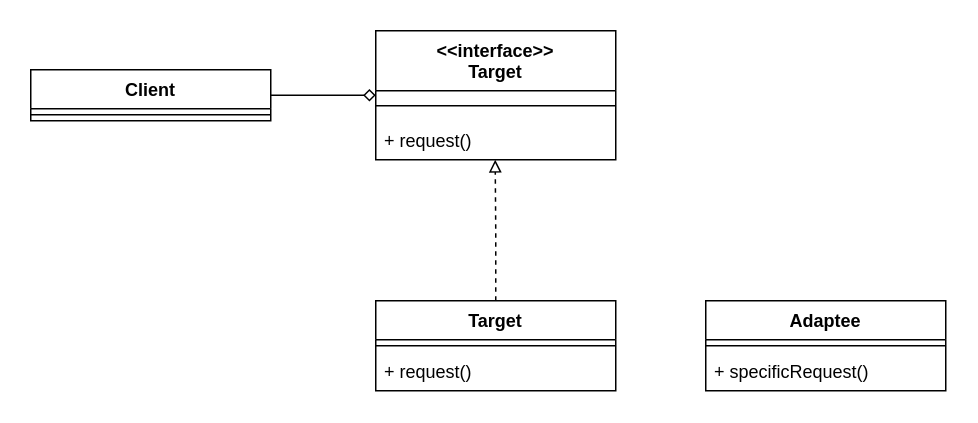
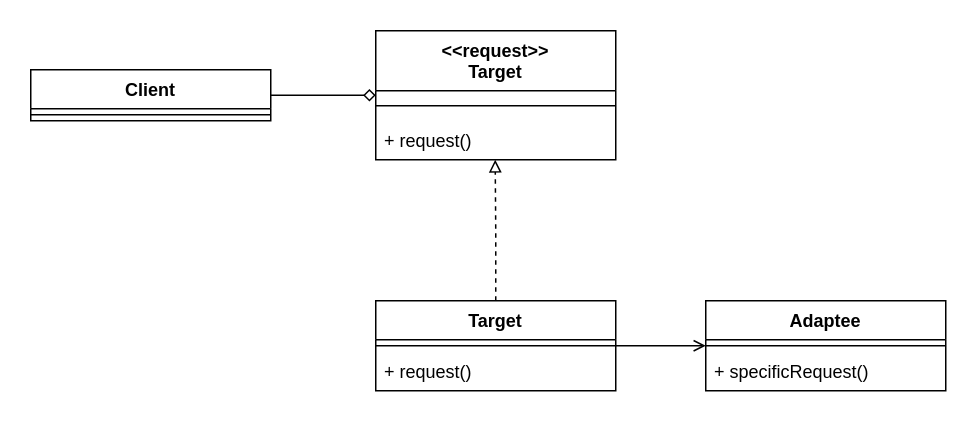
node "<<interface>> Target": label "<<interface>> Target" -> "<<request>> Target"
edge "Target" -> "Adaptee": added
